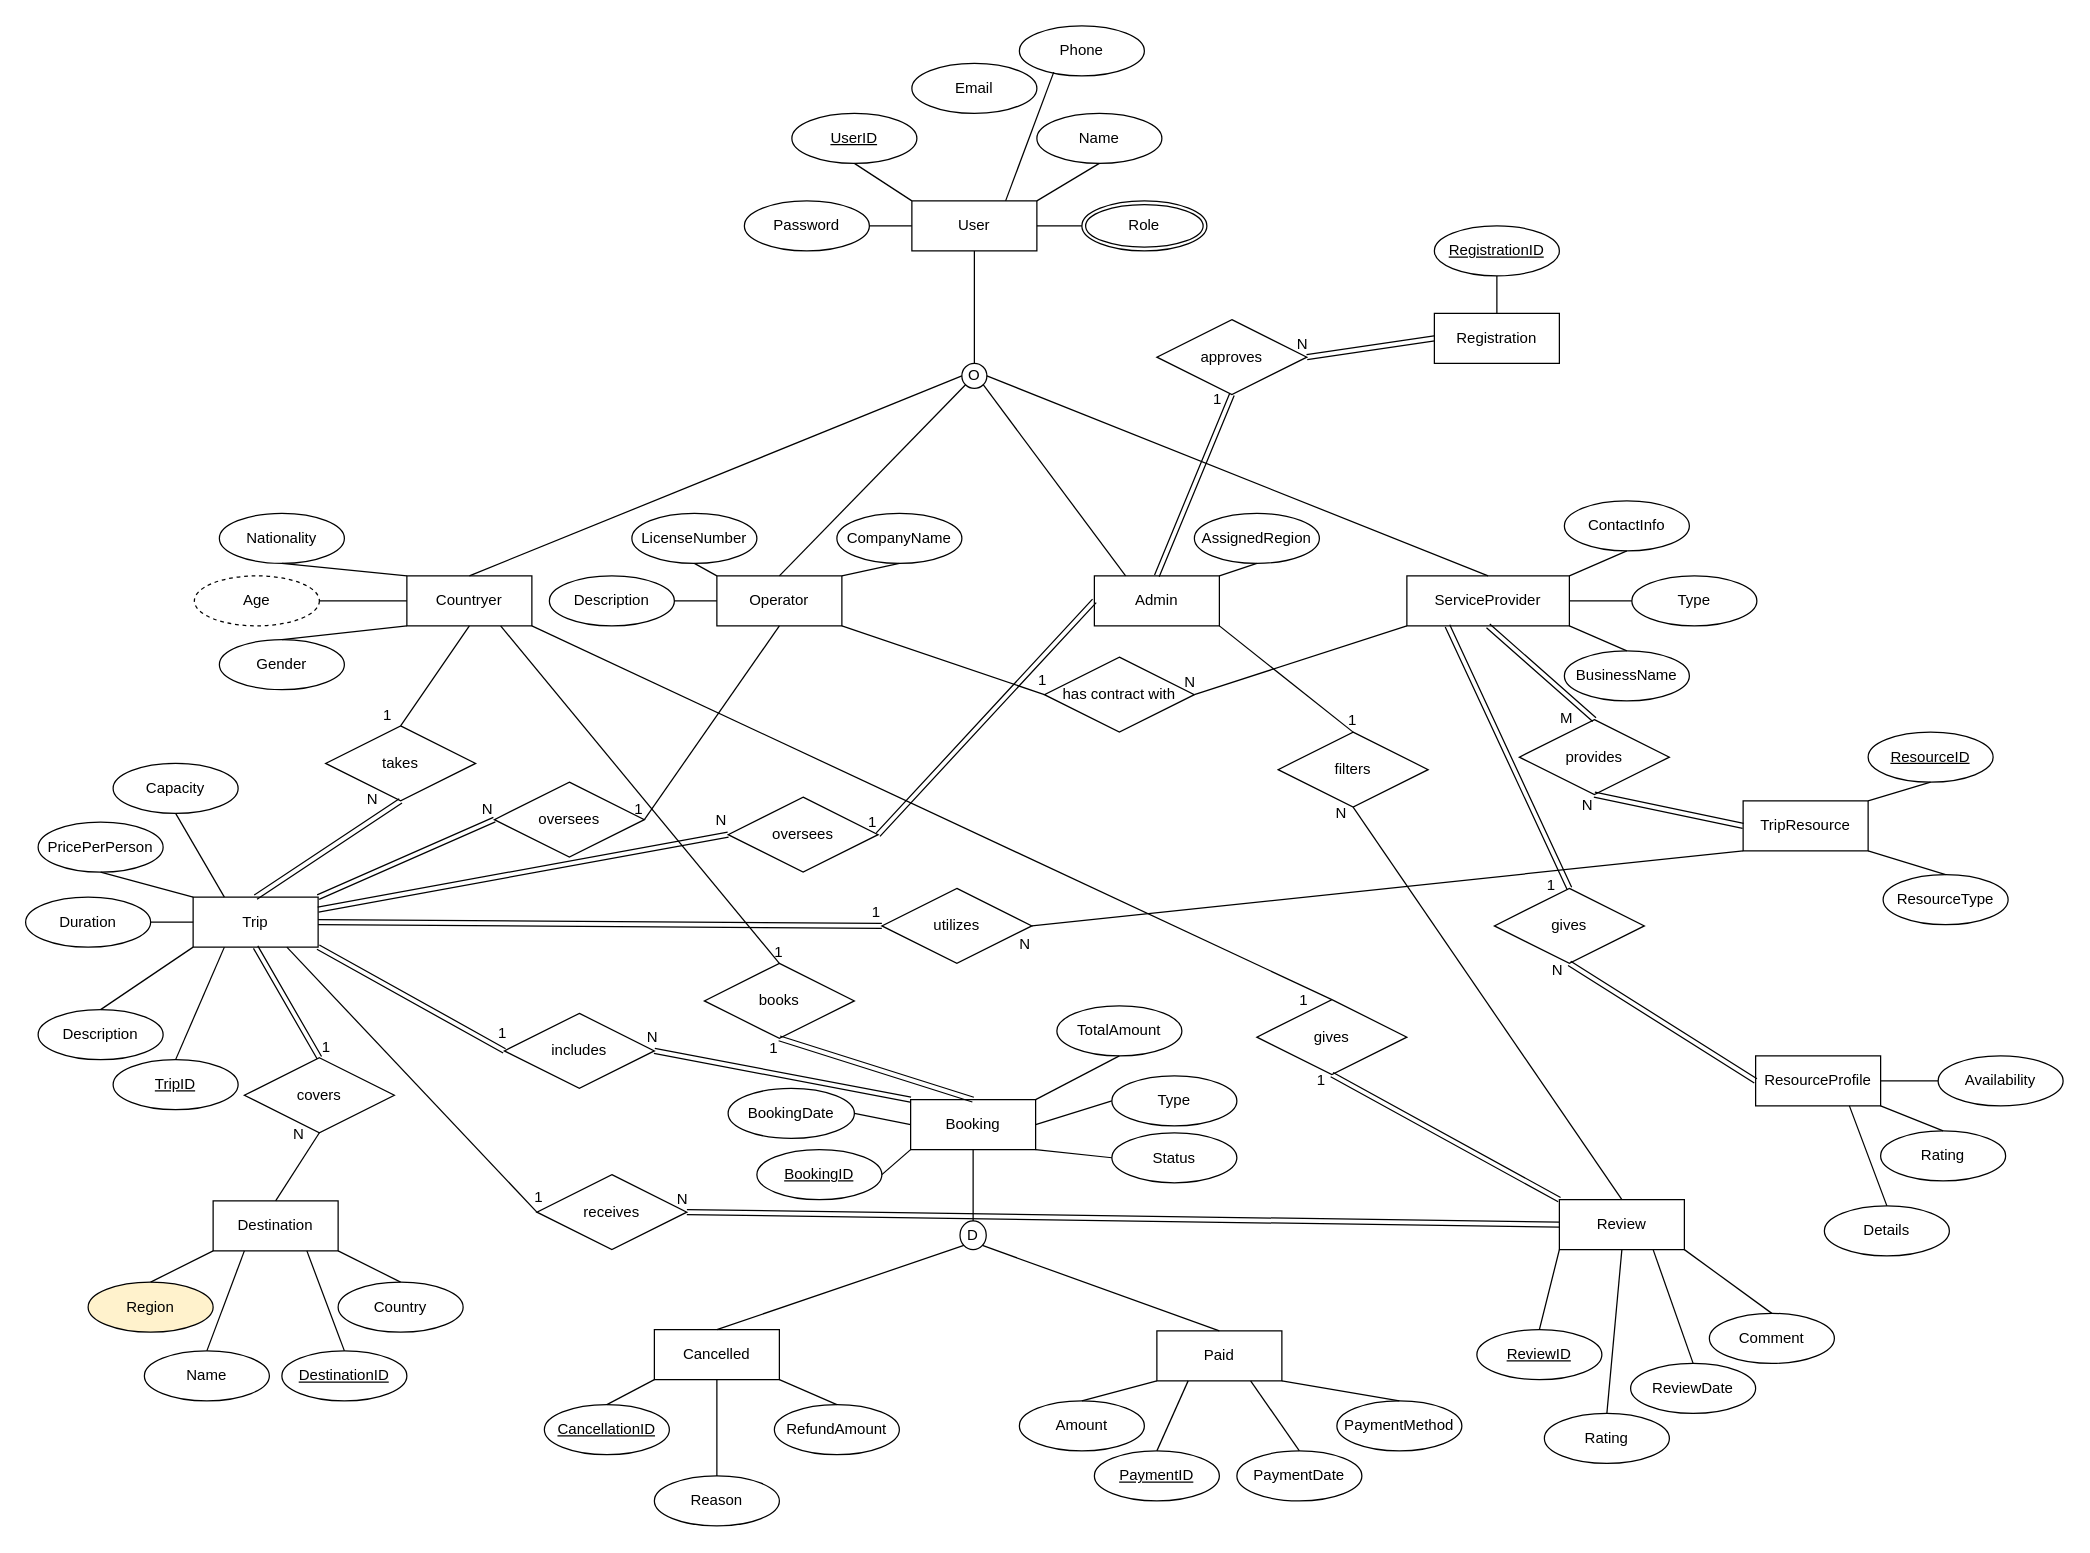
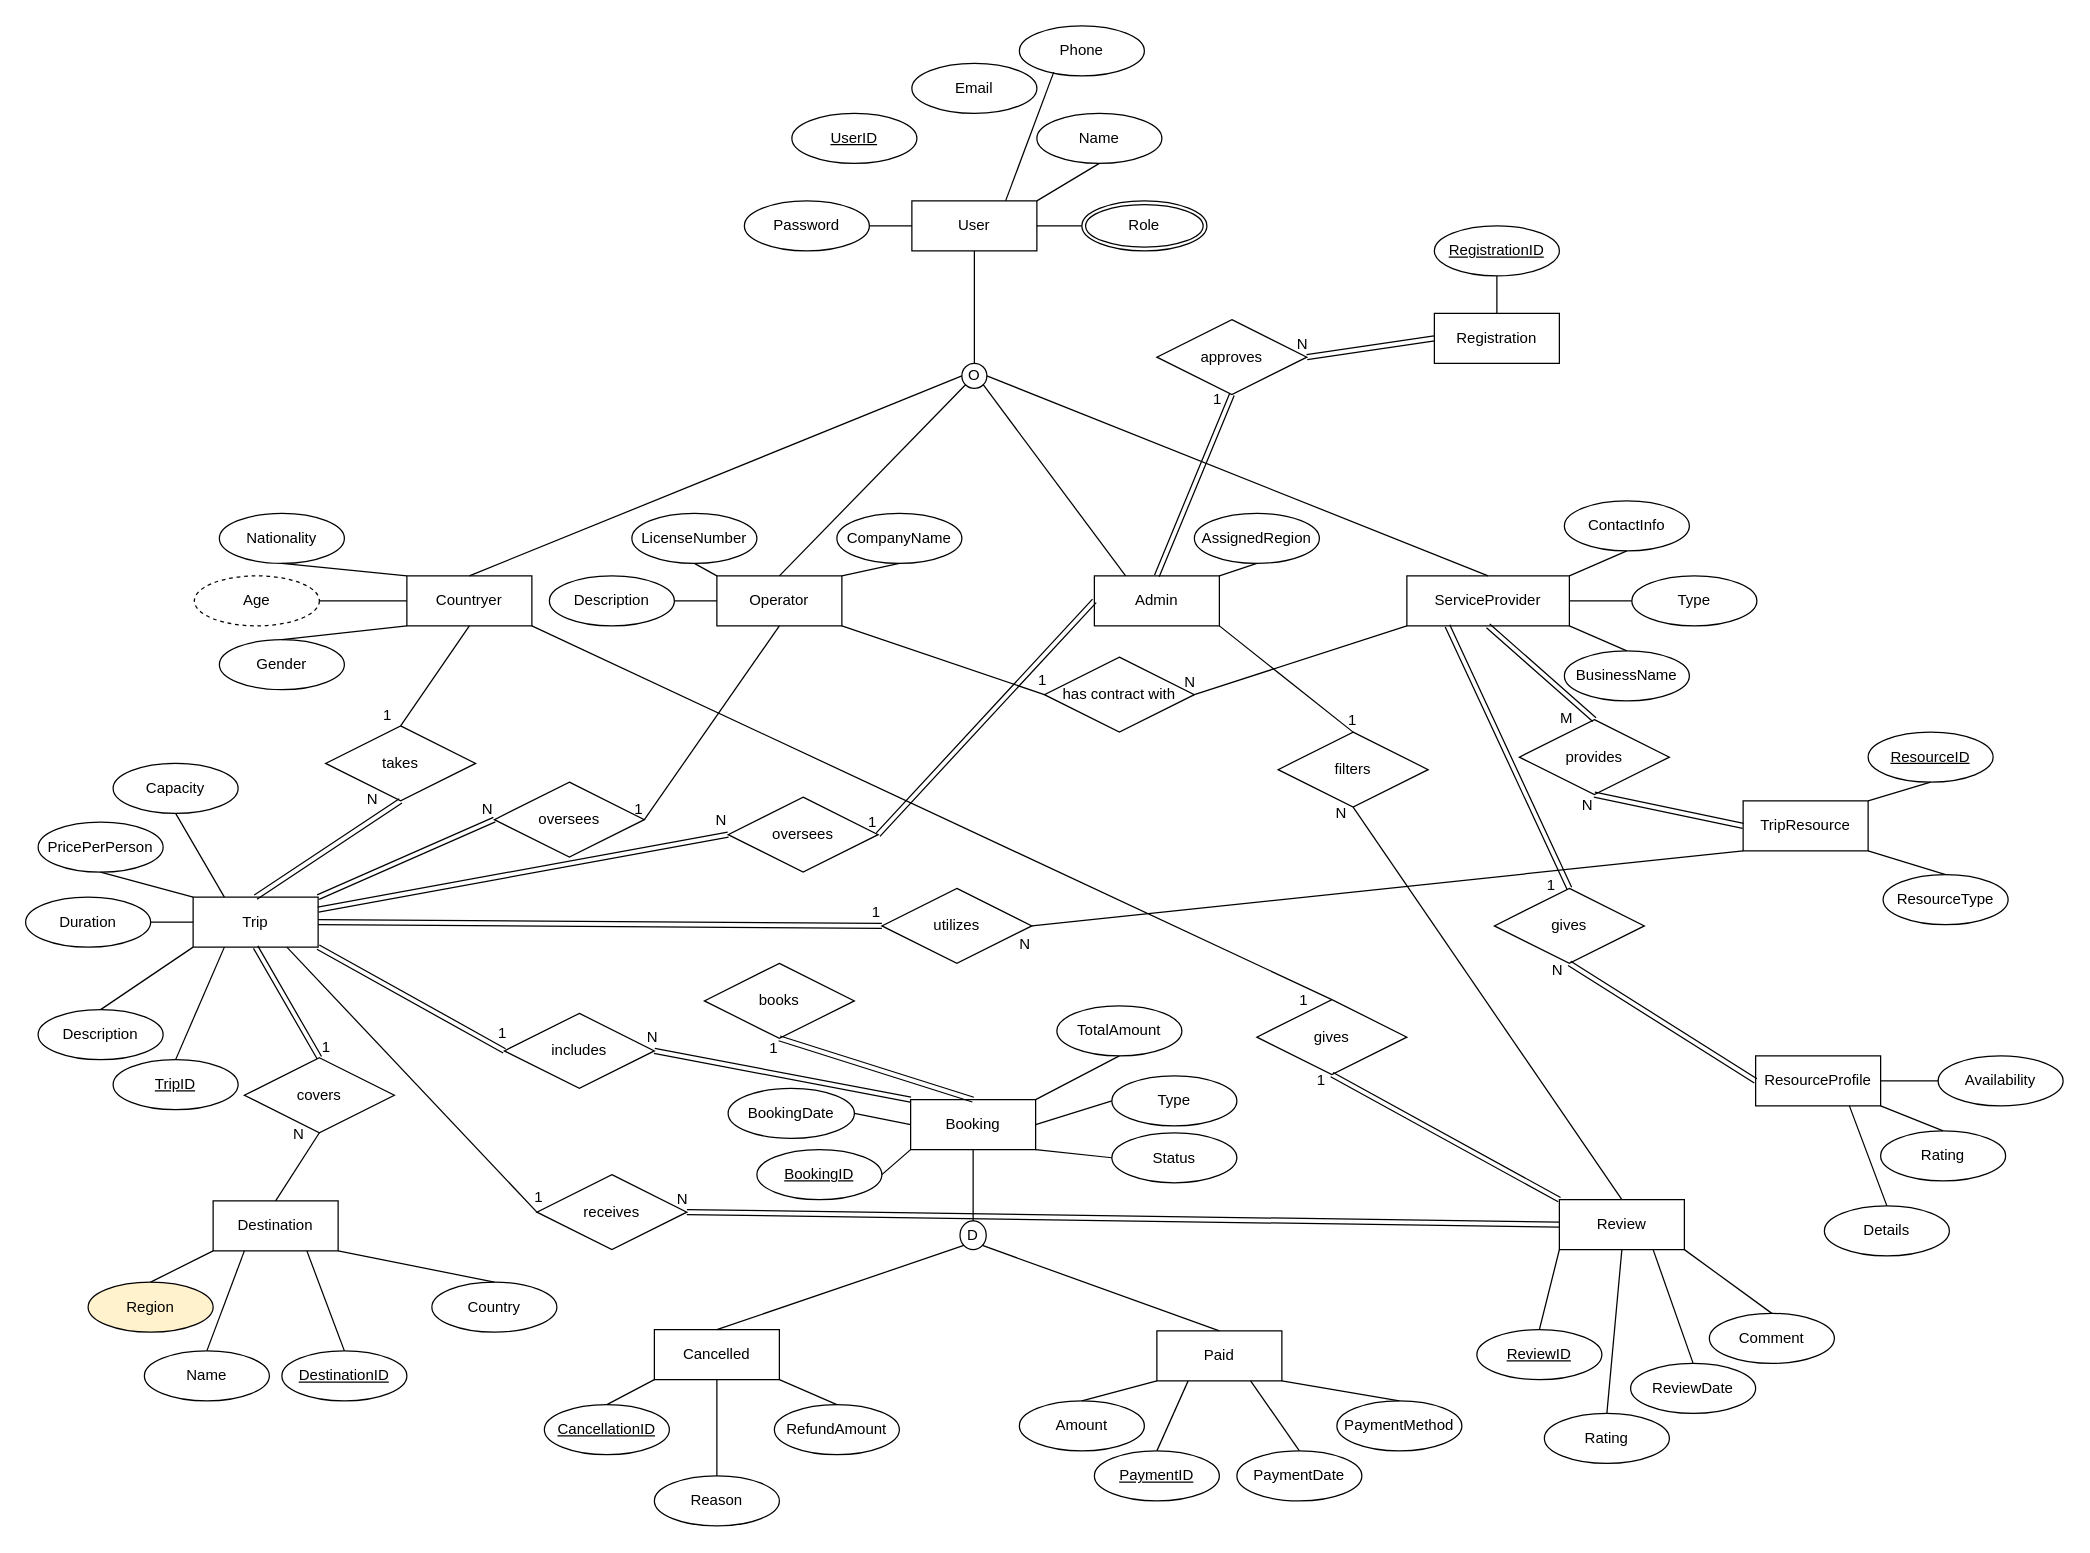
edge "UserID" -- "User": removed
edge "Countryer" -- "books": removed, label "1"
node "Country": moved (401, 1307) -> (494, 1307)
